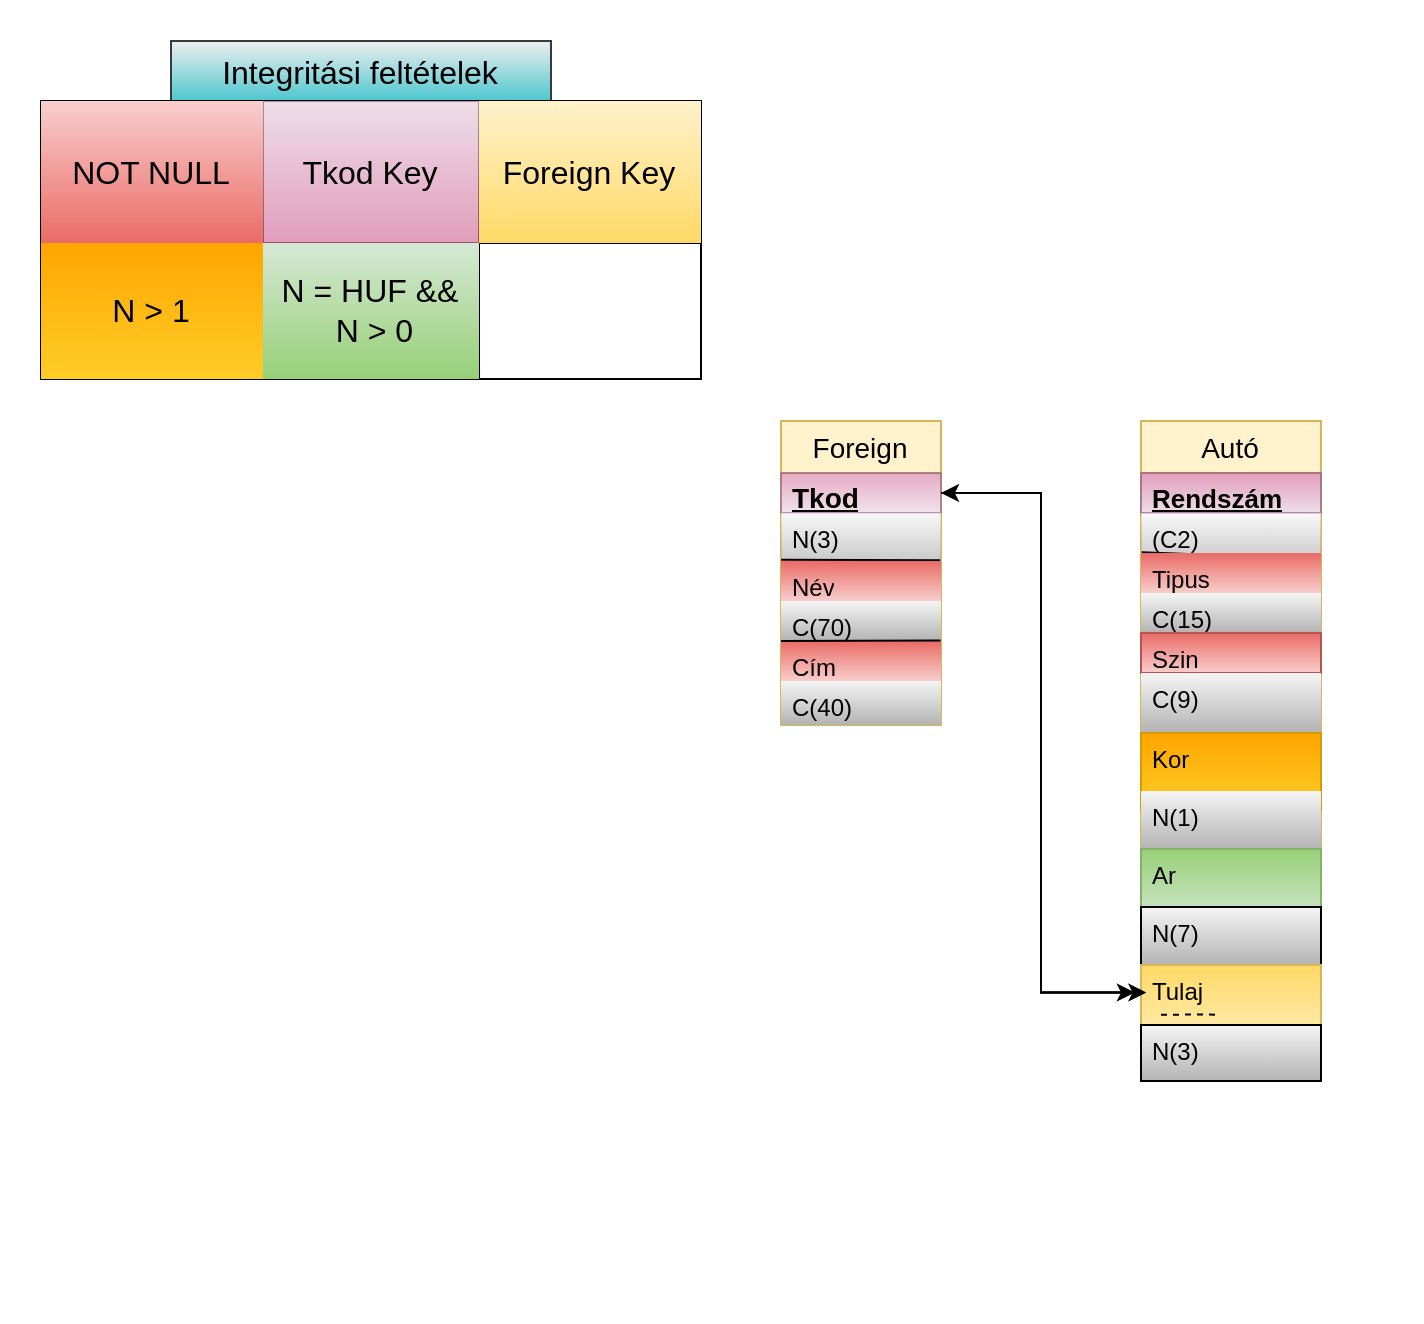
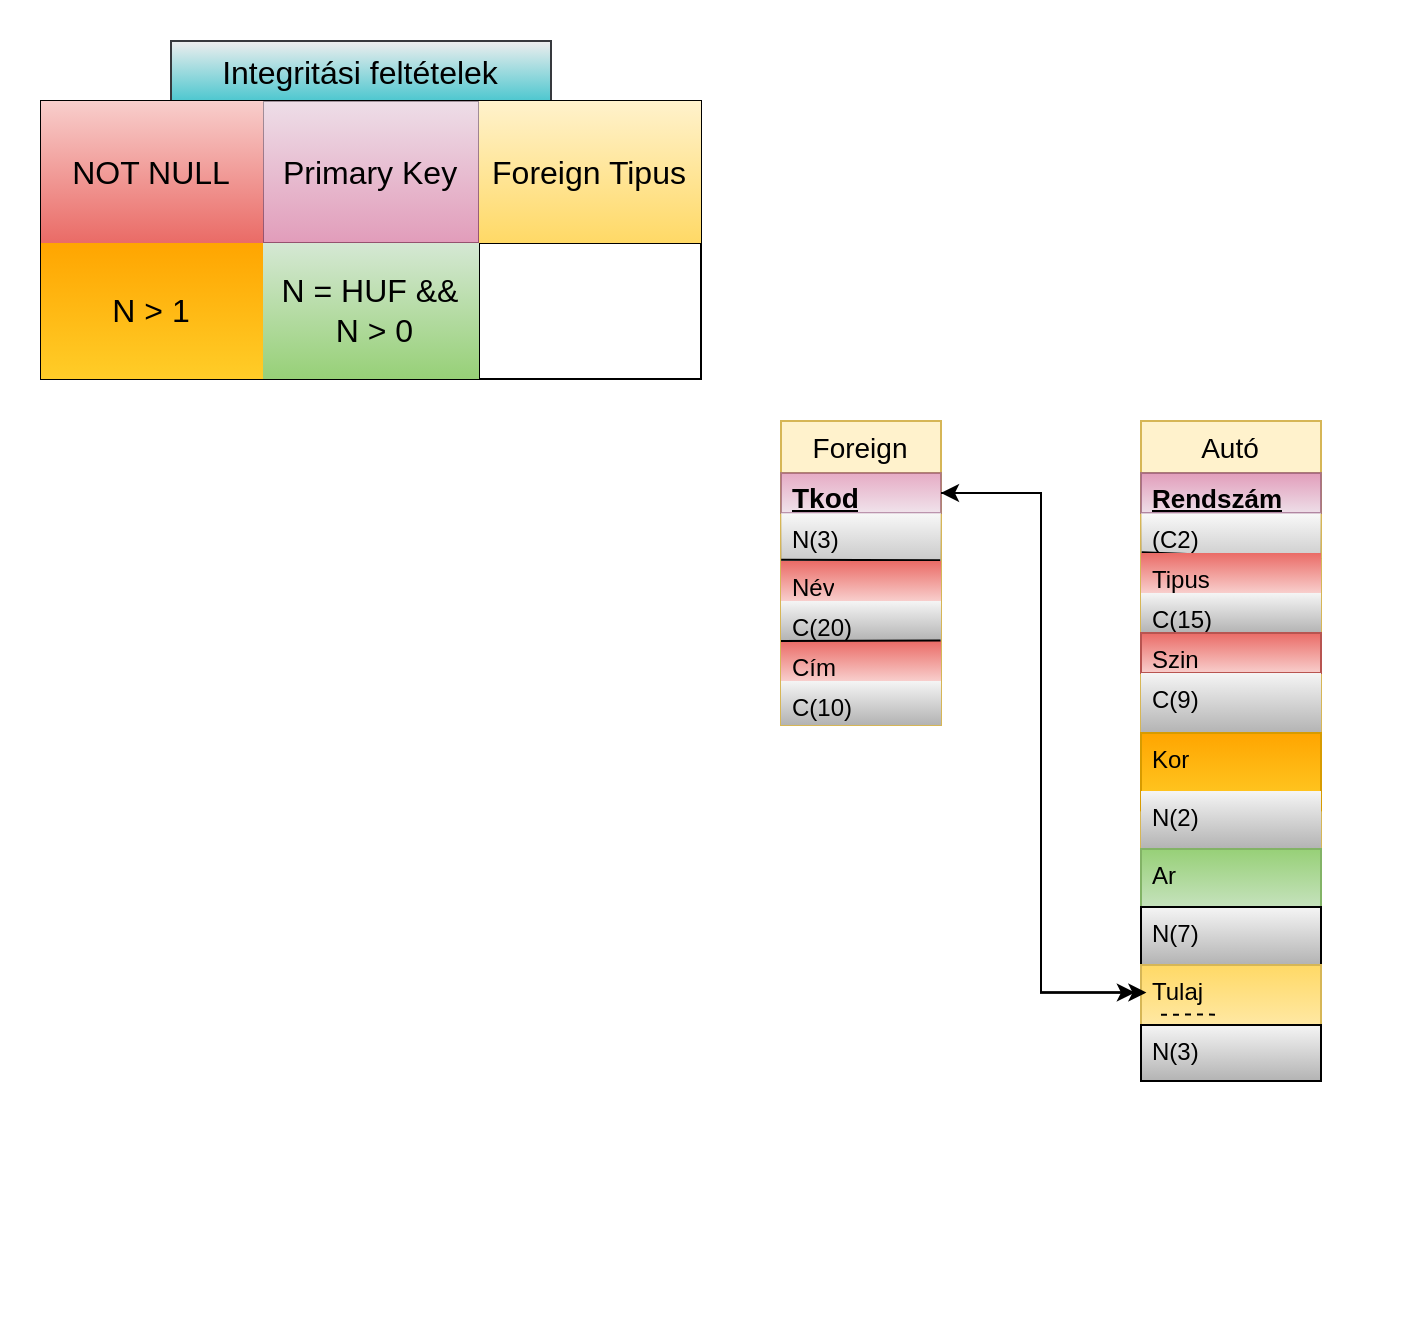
node "Tkod Key": label "Tkod Key" -> "Primary Key"
node "Foreign Key": label "Foreign Key" -> "Foreign Tipus"
node "C(70)": label "C(70)" -> "C(20)"
node "C(40)": label "C(40)" -> "C(10)"
node "N(1)": label "N(1)" -> "N(2)"
